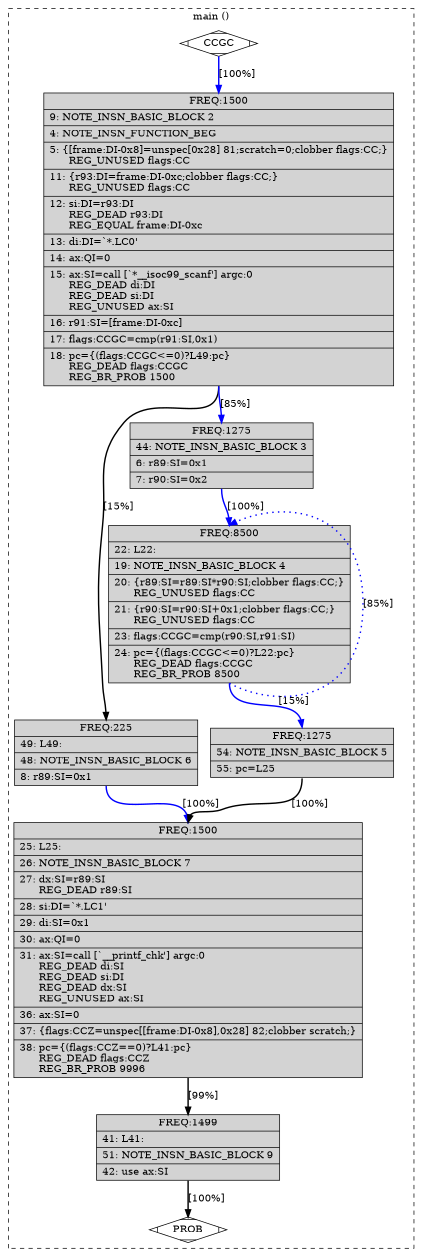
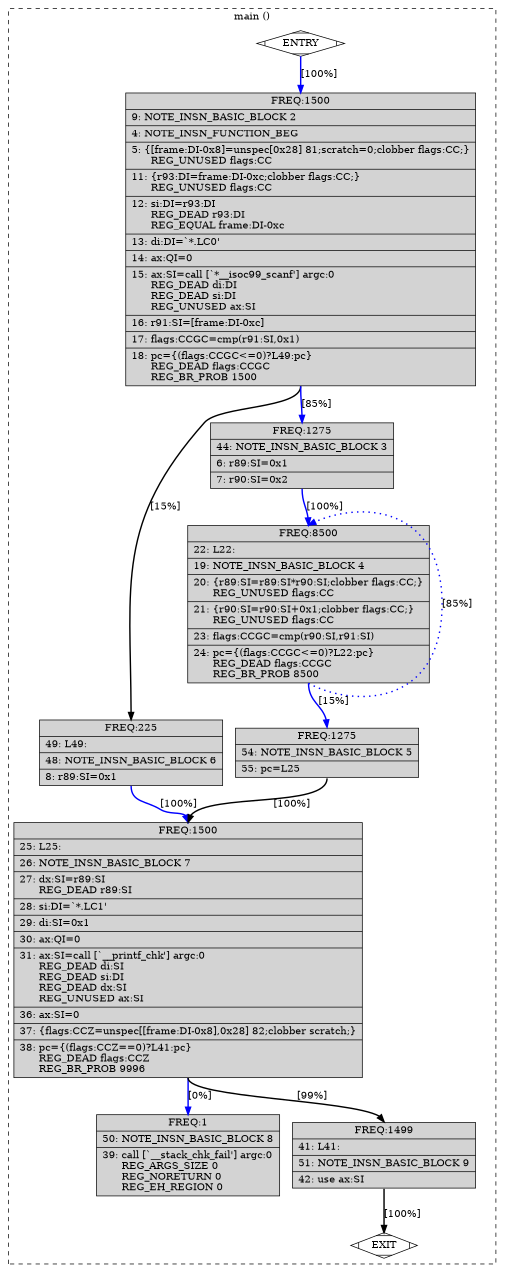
node "CCGC": label "CCGC" -> "ENTRY"
node "FREQ:1": added
node "PROB": label "PROB" -> "EXIT"
